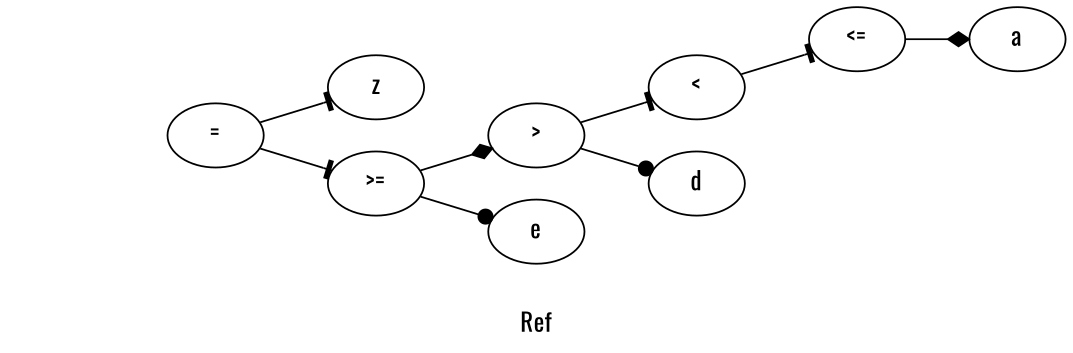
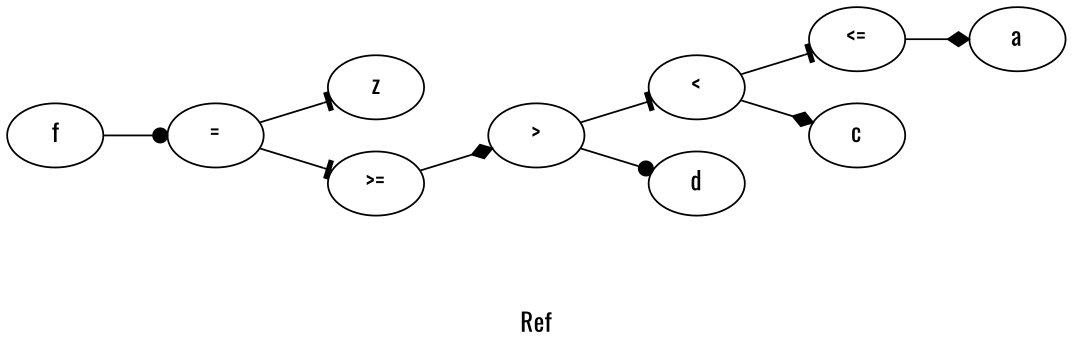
node "f": added
node "c": added
node "e": removed
